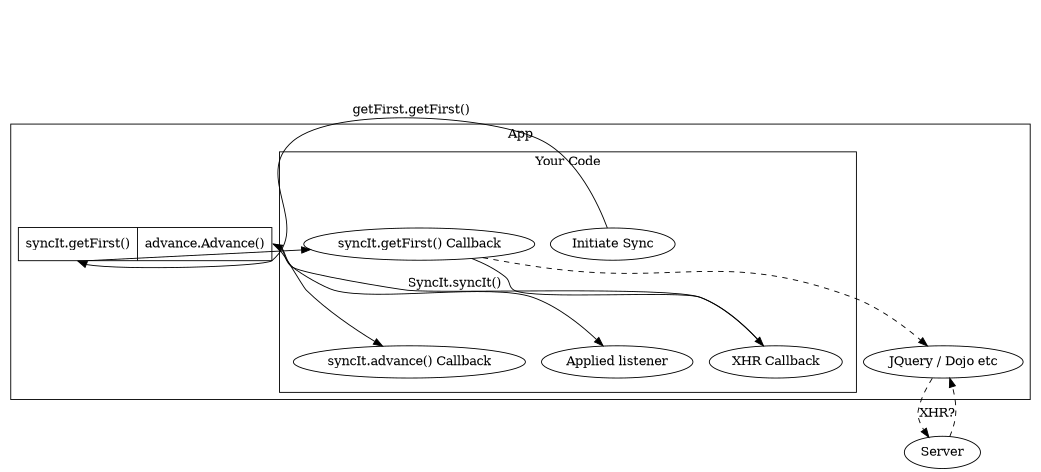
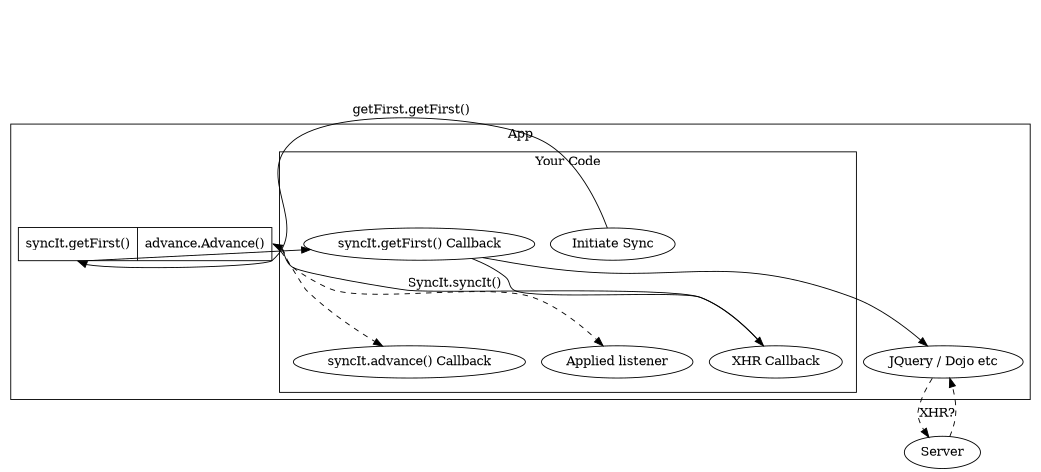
edge "syncIt.getFirst() Callback" -> "JQuery / Dojo etc": style dashed -> solid
edge "syncIt.getFirst()" -> "Applied listener": style solid -> dashed
edge "syncIt.getFirst()" -> "syncIt.advance() Callback": style solid -> dashed
